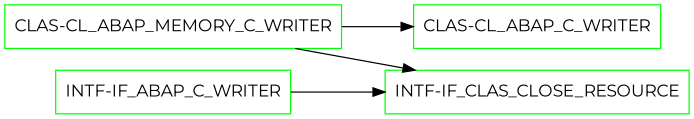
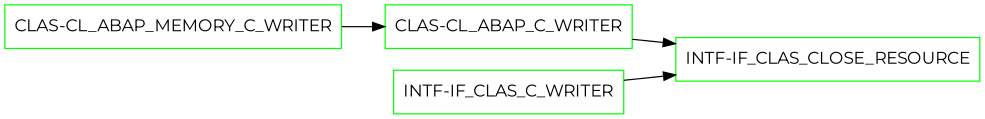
edge "CLAS-CL_ABAP_MEMORY_C_WRITER" -> "INTF-IF_CLAS_CLOSE_RESOURCE": now "CLAS-CL_ABAP_C_WRITER" -> "INTF-IF_CLAS_CLOSE_RESOURCE"
node "INTF-IF_ABAP_C_WRITER": label "INTF-IF_ABAP_C_WRITER" -> "INTF-IF_CLAS_C_WRITER"
